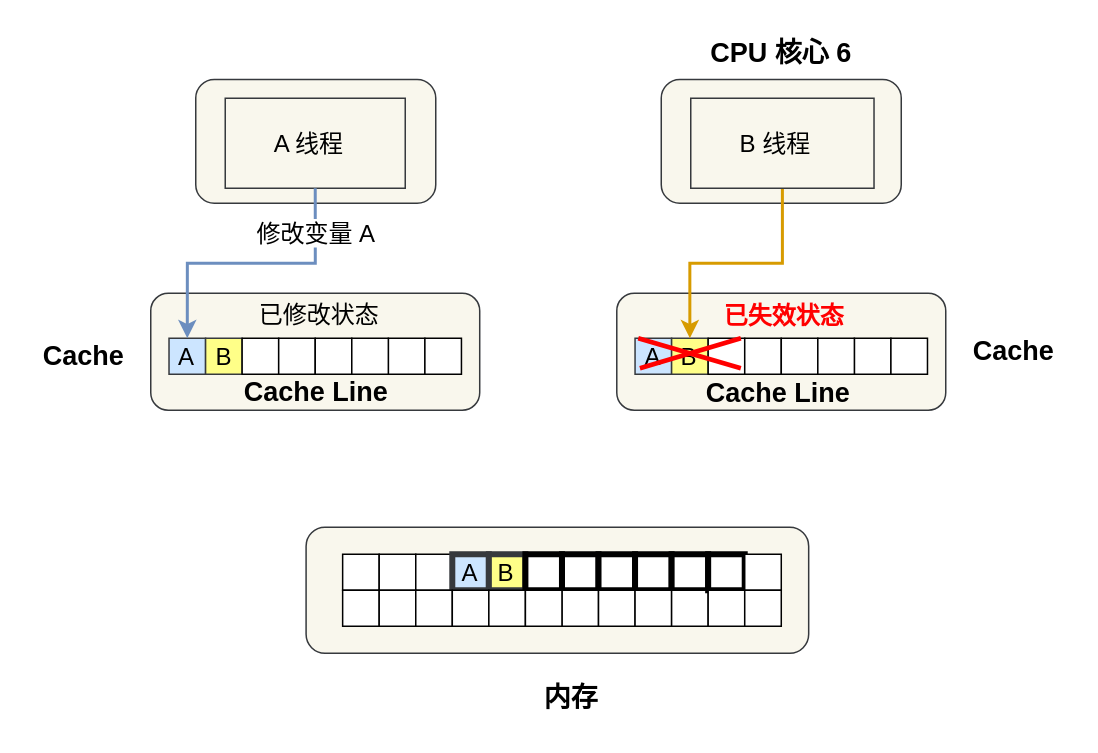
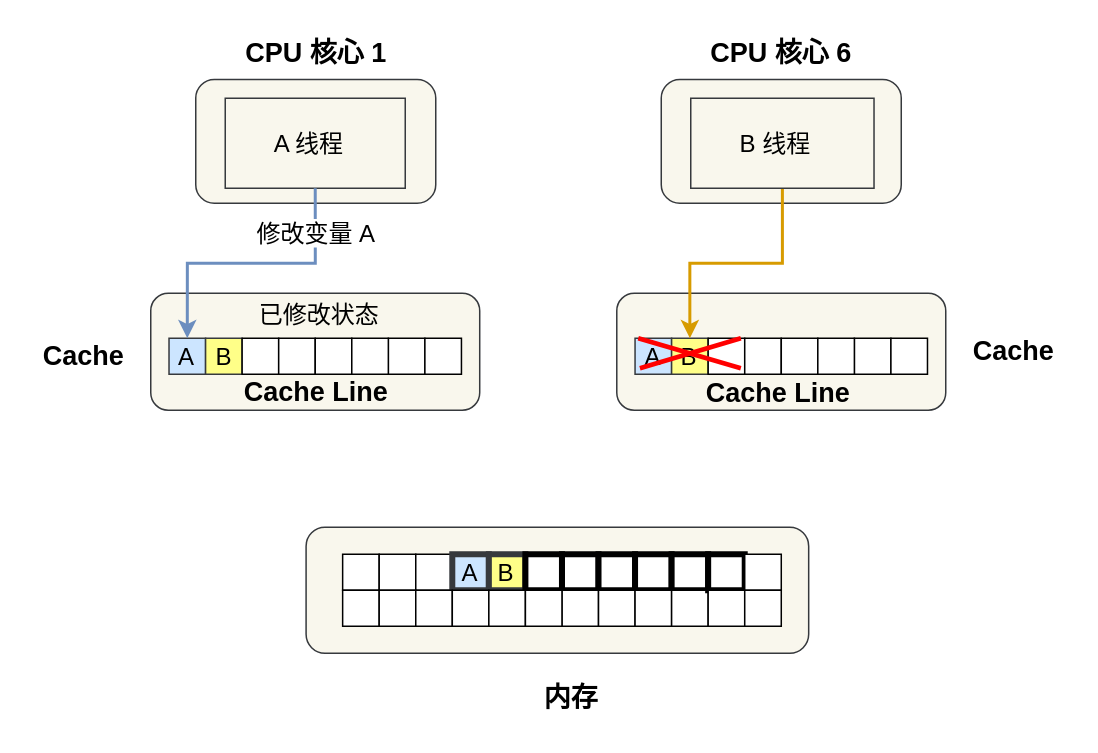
node "CPU 核心 1": added
node "已失效状态": removed
